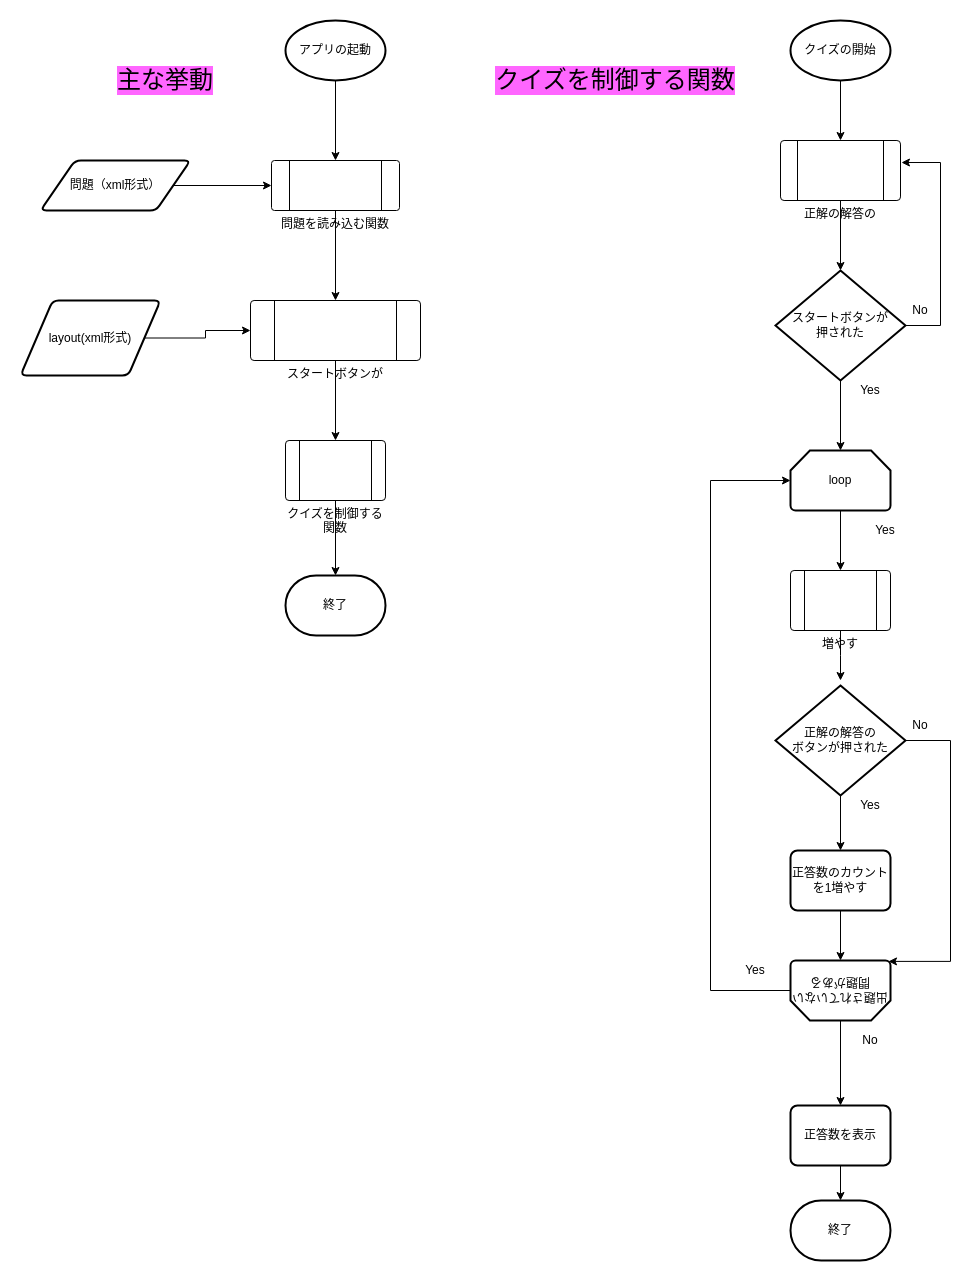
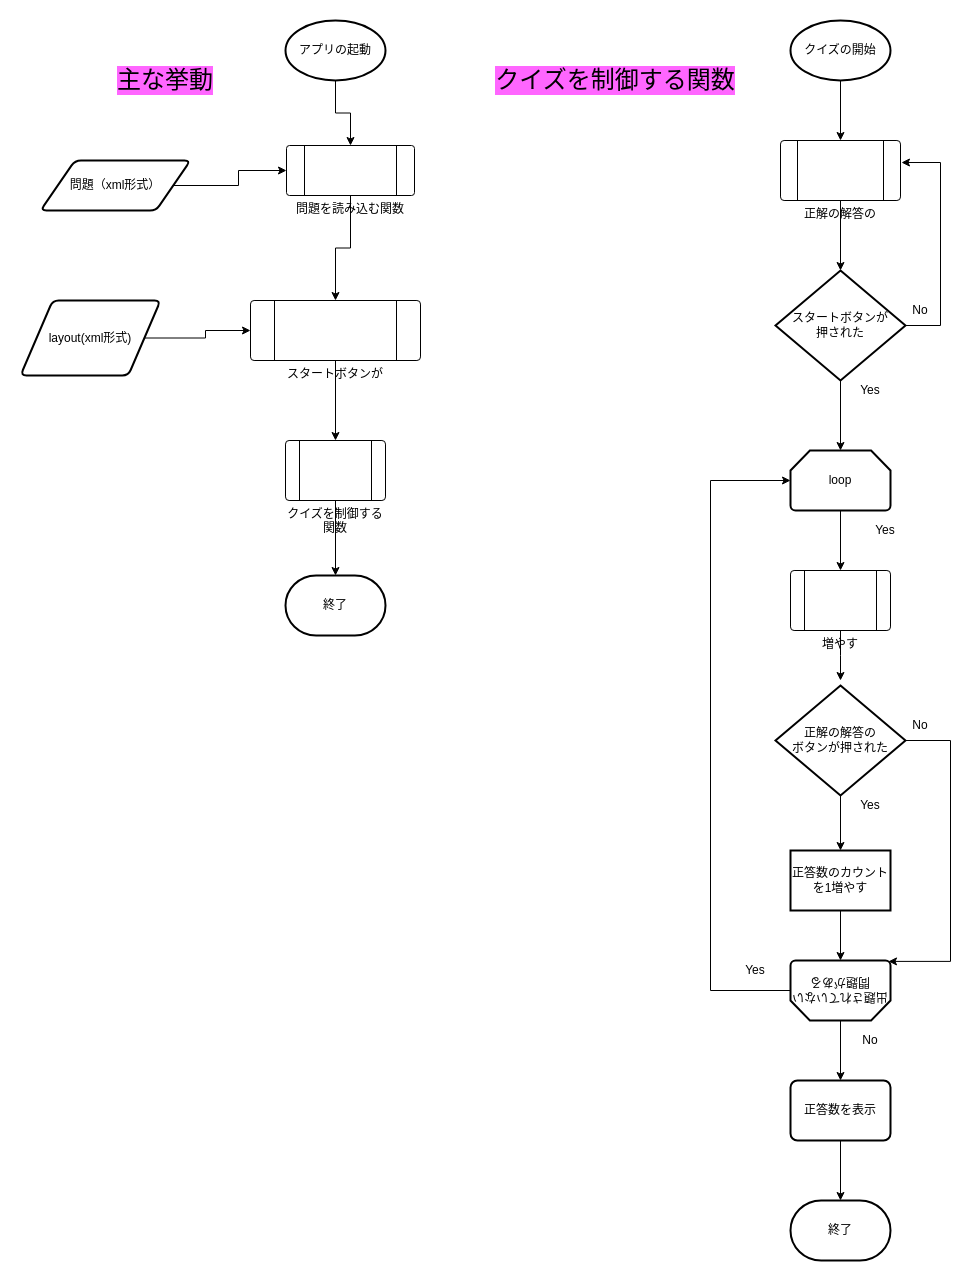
node "問題を読み込む関数": moved (336, 186) -> (351, 171)
node "正答数のカウントを1増やす": shape rounded rectangle -> rectangle
node "正答数を表示": moved (841, 1136) -> (841, 1111)
